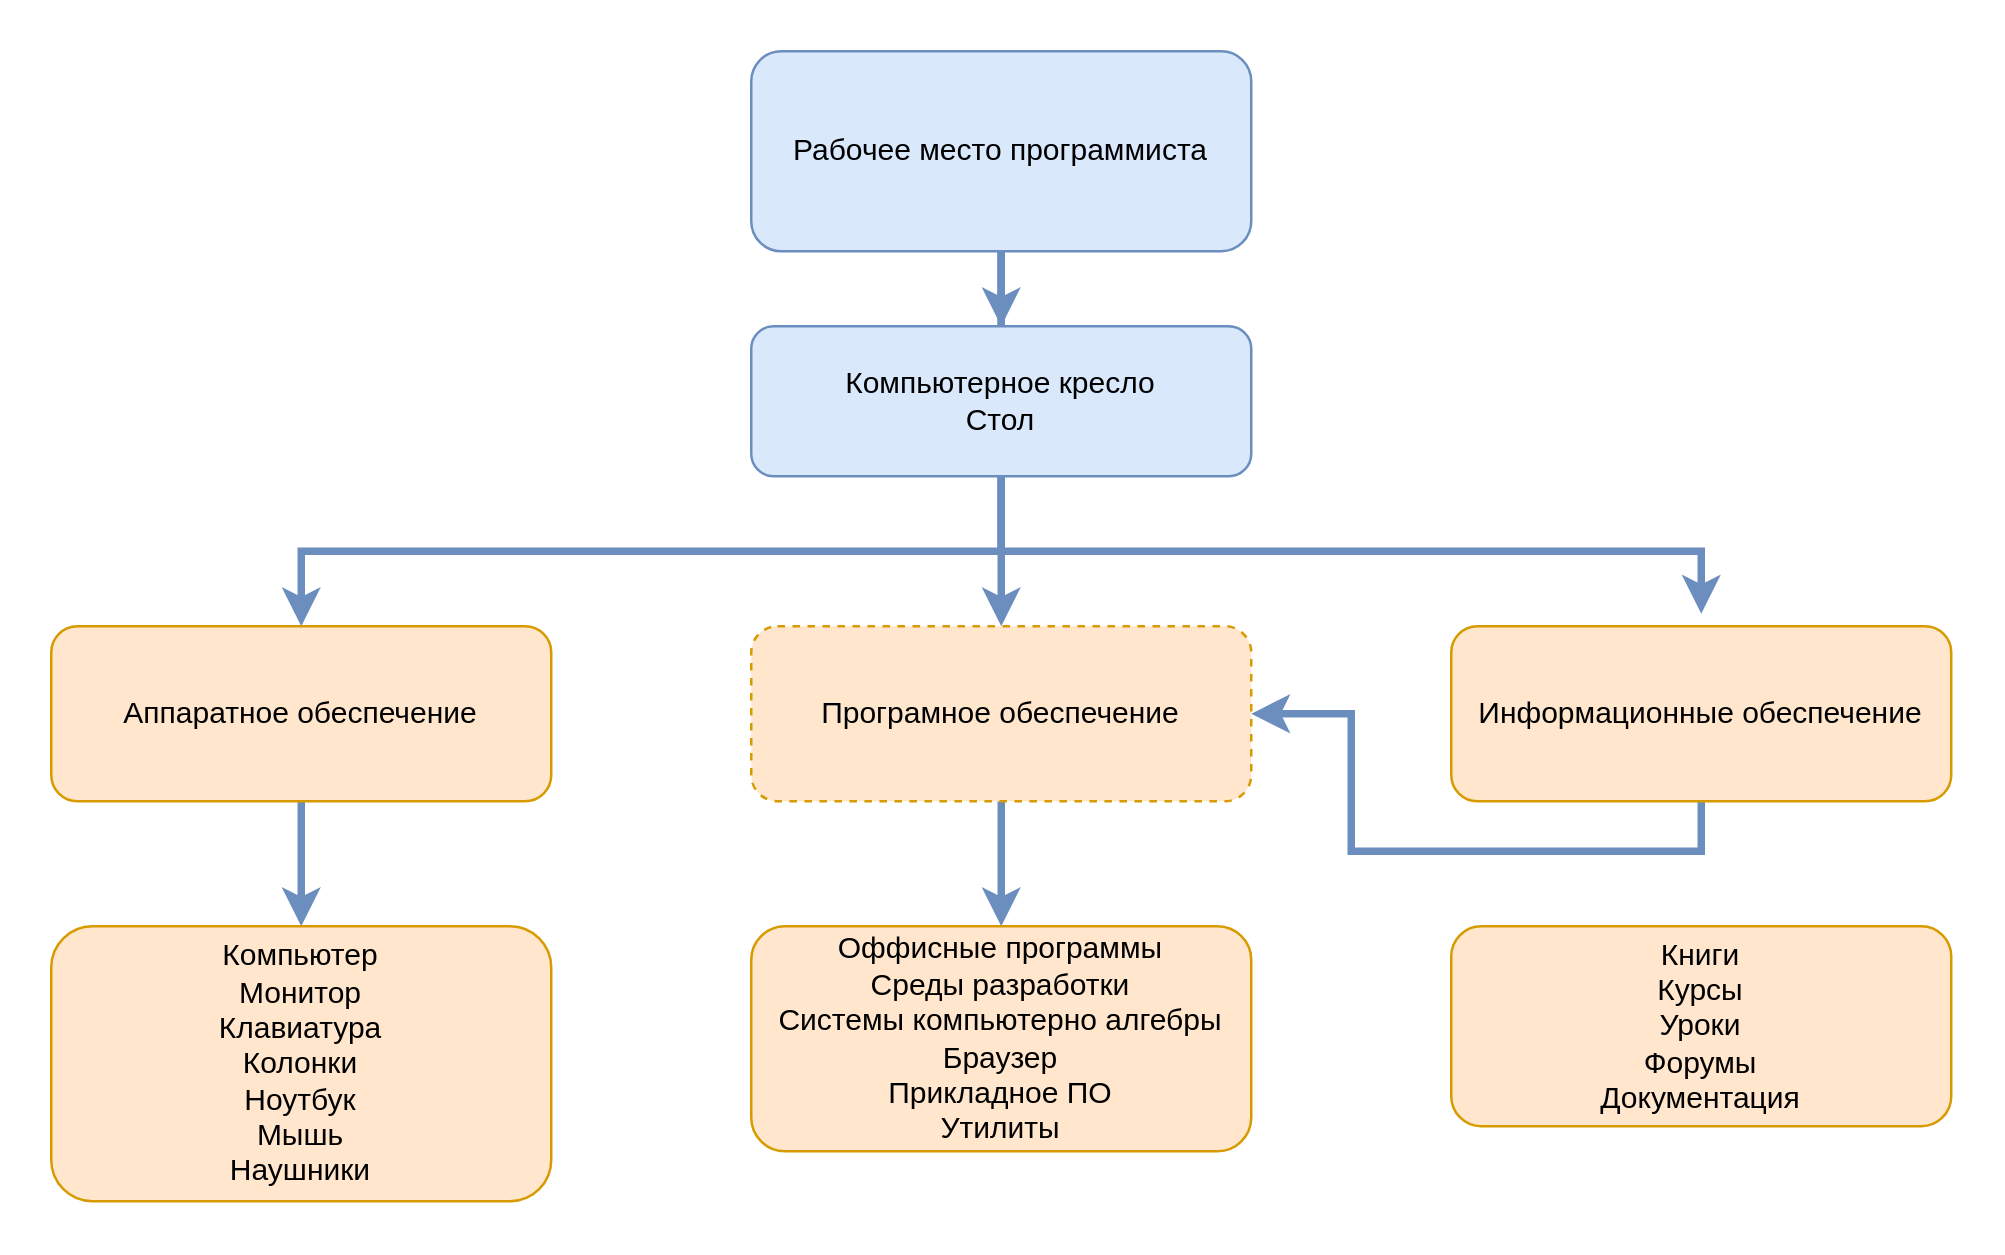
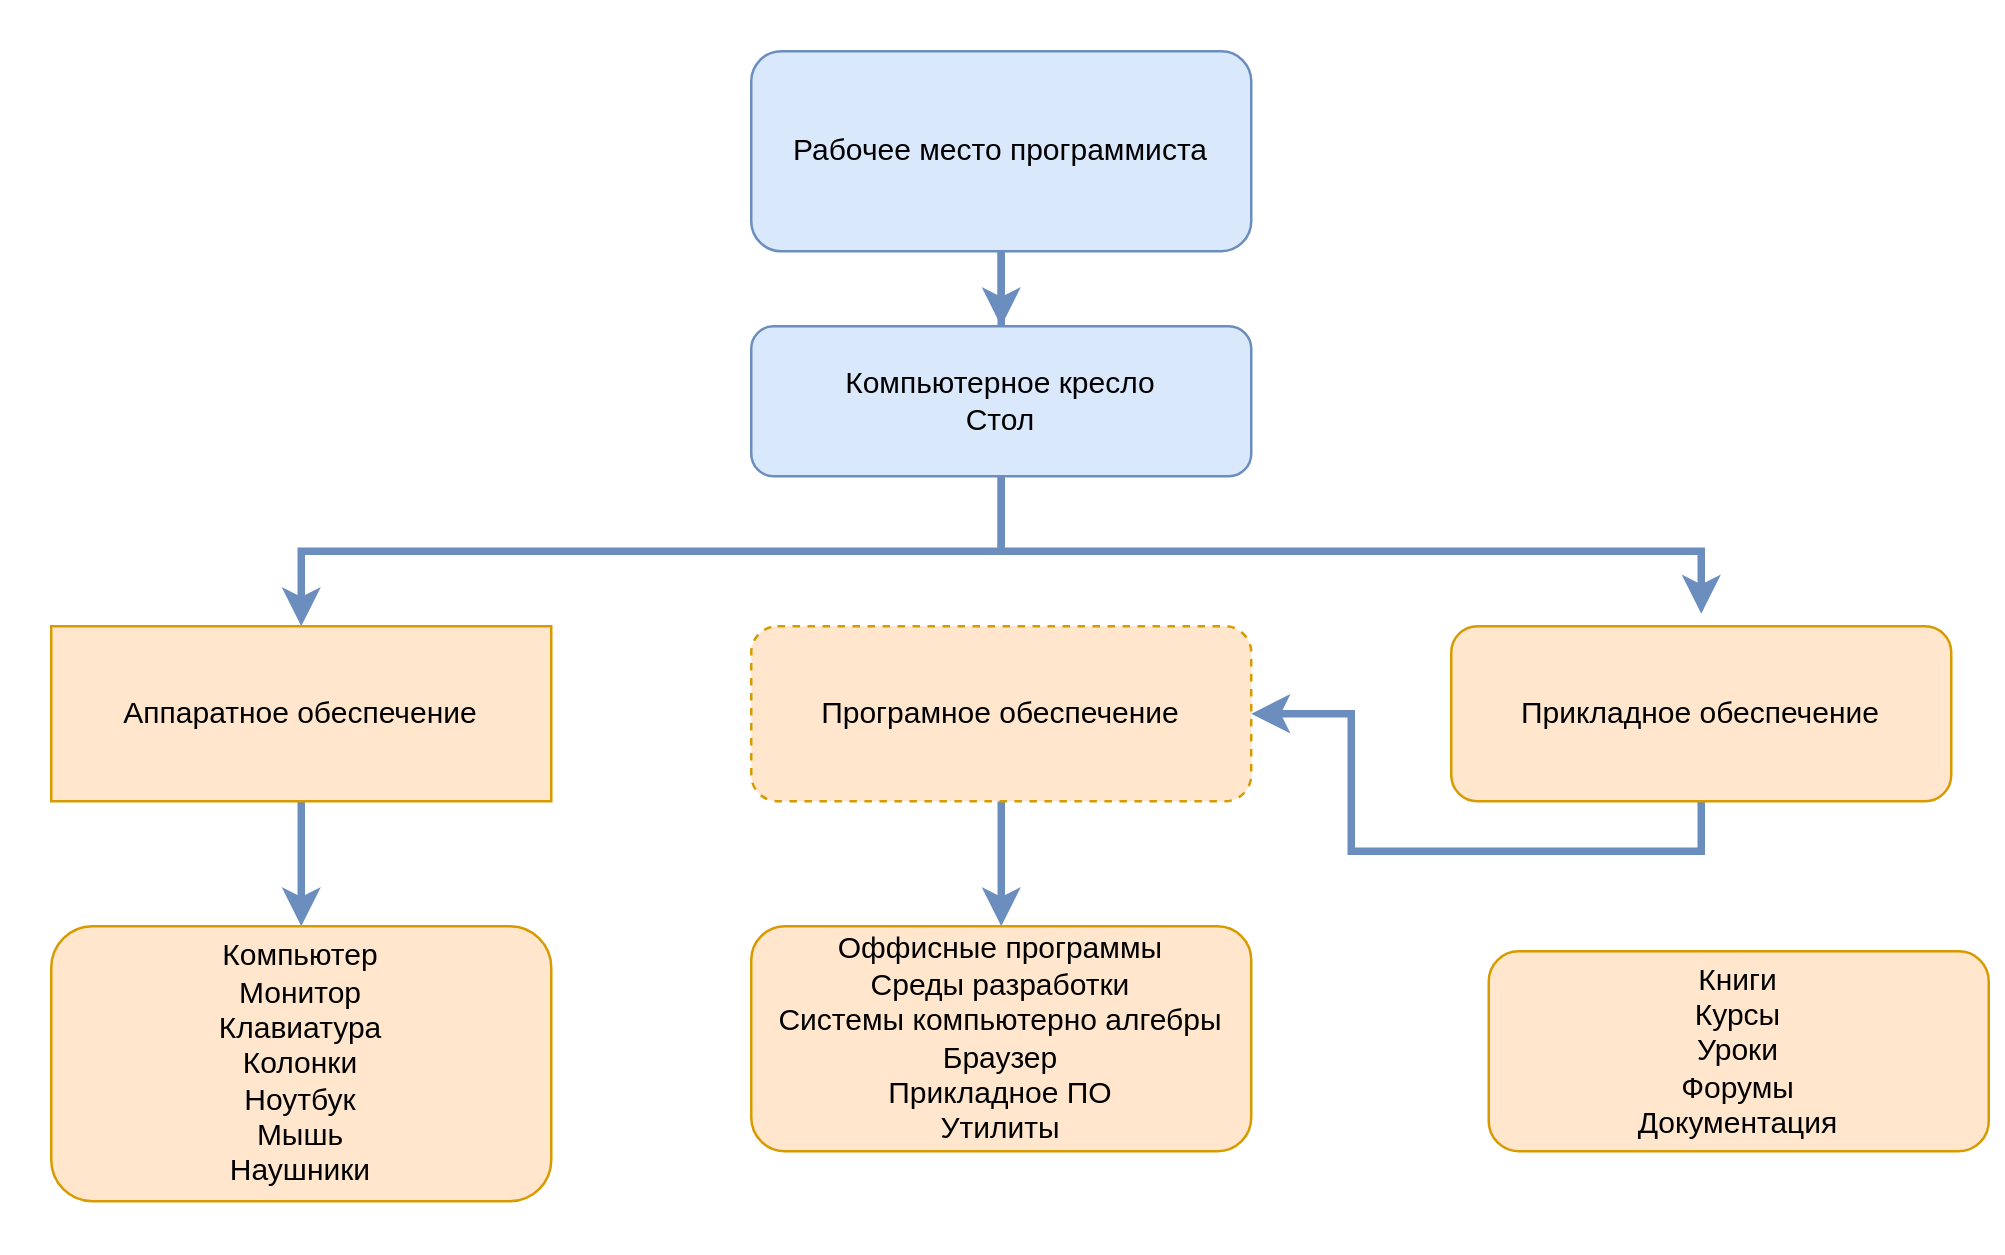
edge "Рабочее место программиста" -> "Програмное обеспечение": removed
node "Аппаратное обеспечение": shape rounded rectangle -> rectangle
node "Информационные обеспечение": label "Информационные обеспечение" -> "Прикладное обеспечение"
node "Книги Курсы Уроки Форумы Документация": moved (1701, 1026) -> (1739, 1051)
